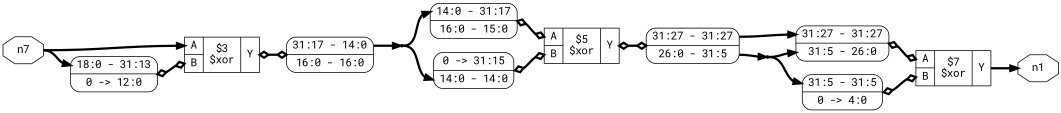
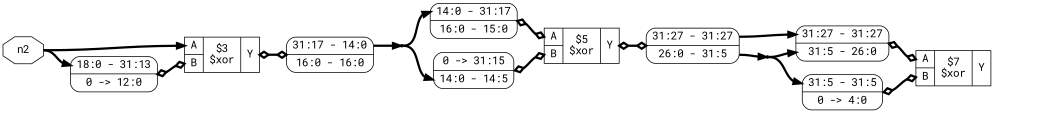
node "n7": label "n7" -> "n2"
node "n1": removed
node "0 -> 31:15": text "14:0 - 14:0" -> "14:0 - 14:5"
